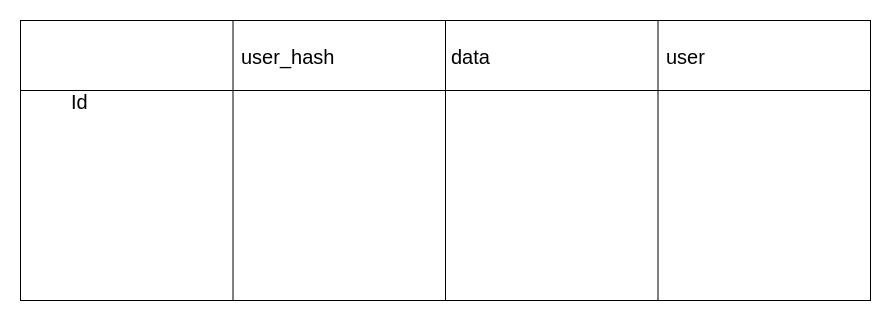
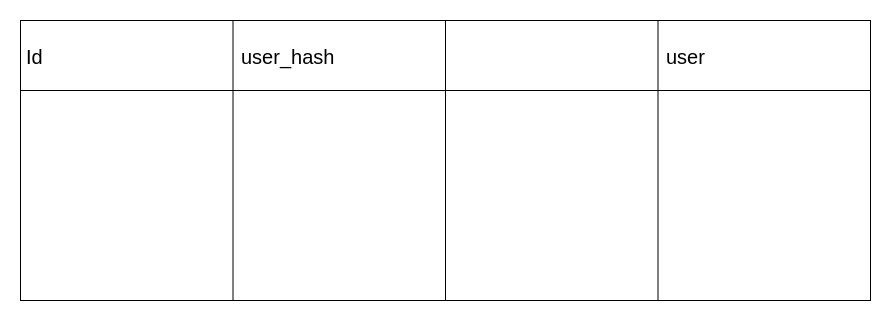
node "data": removed
node "Id": moved (171, 101) -> (126, 56)
